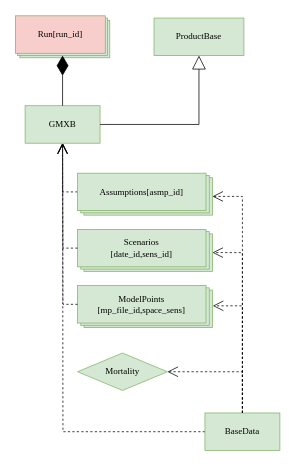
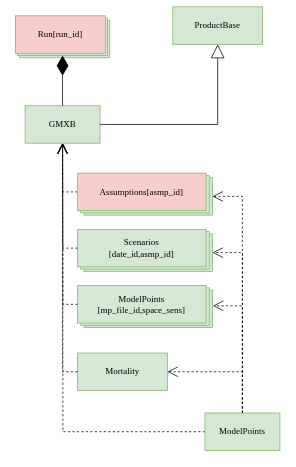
node "ProductBase": moved (199, 36) -> (218, 25)
node "Assumptions[asmp_id]": fillcolor #d5e8d4 -> #f8cecc
node "Scenarios [date_id,sens_id]": label "Scenarios [date_id,sens_id]" -> "Scenarios [date_id,asmp_id]"
edge "Mortality" -> "GMXB": added
node "Mortality": shape diamond -> rectangle
node "BaseData": label "BaseData" -> "ModelPoints"
